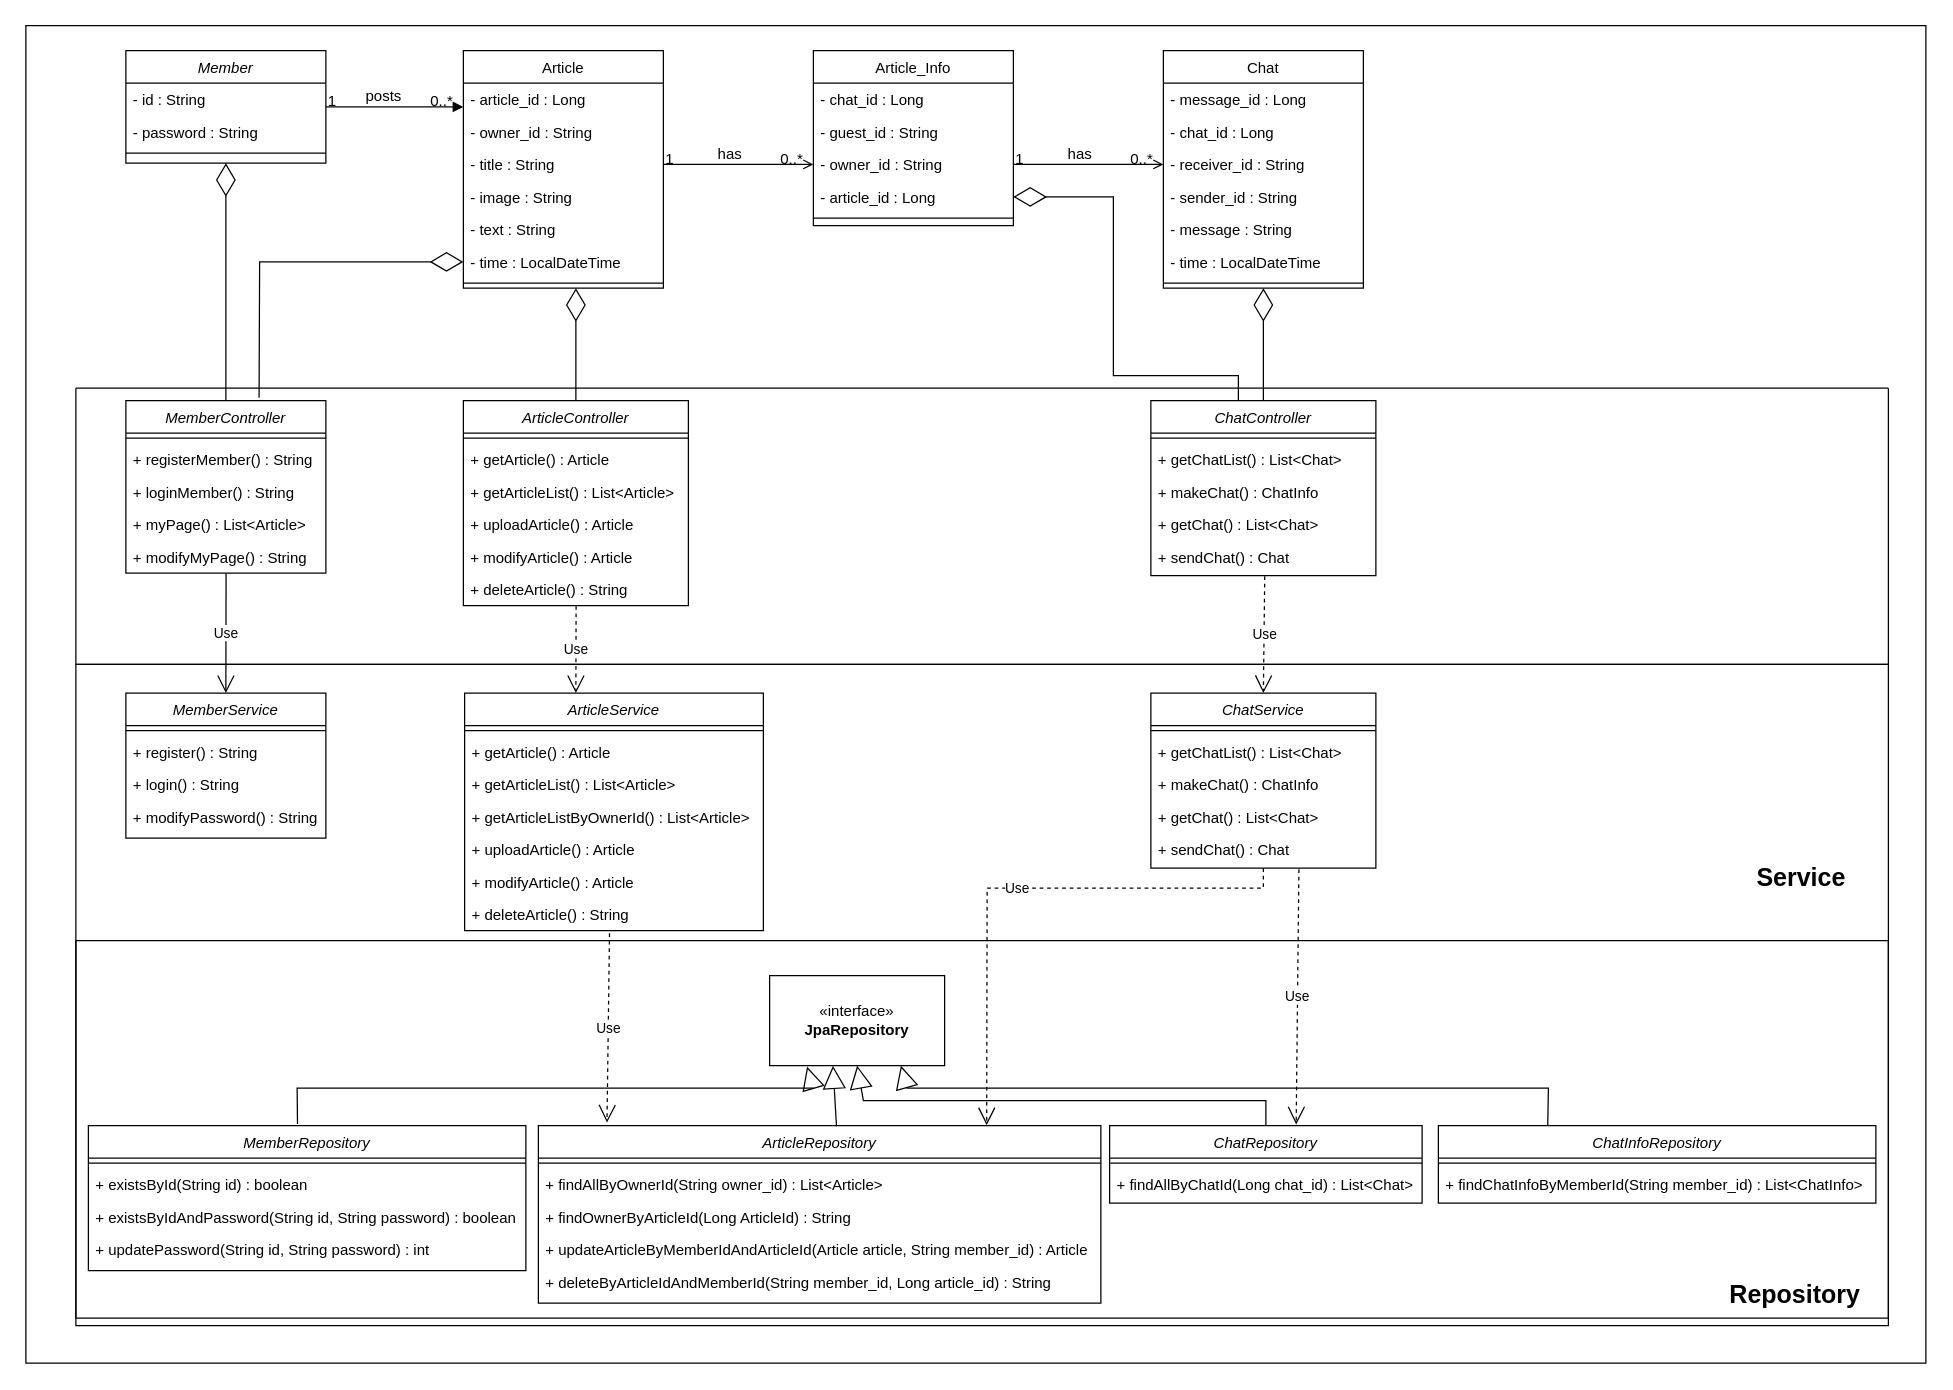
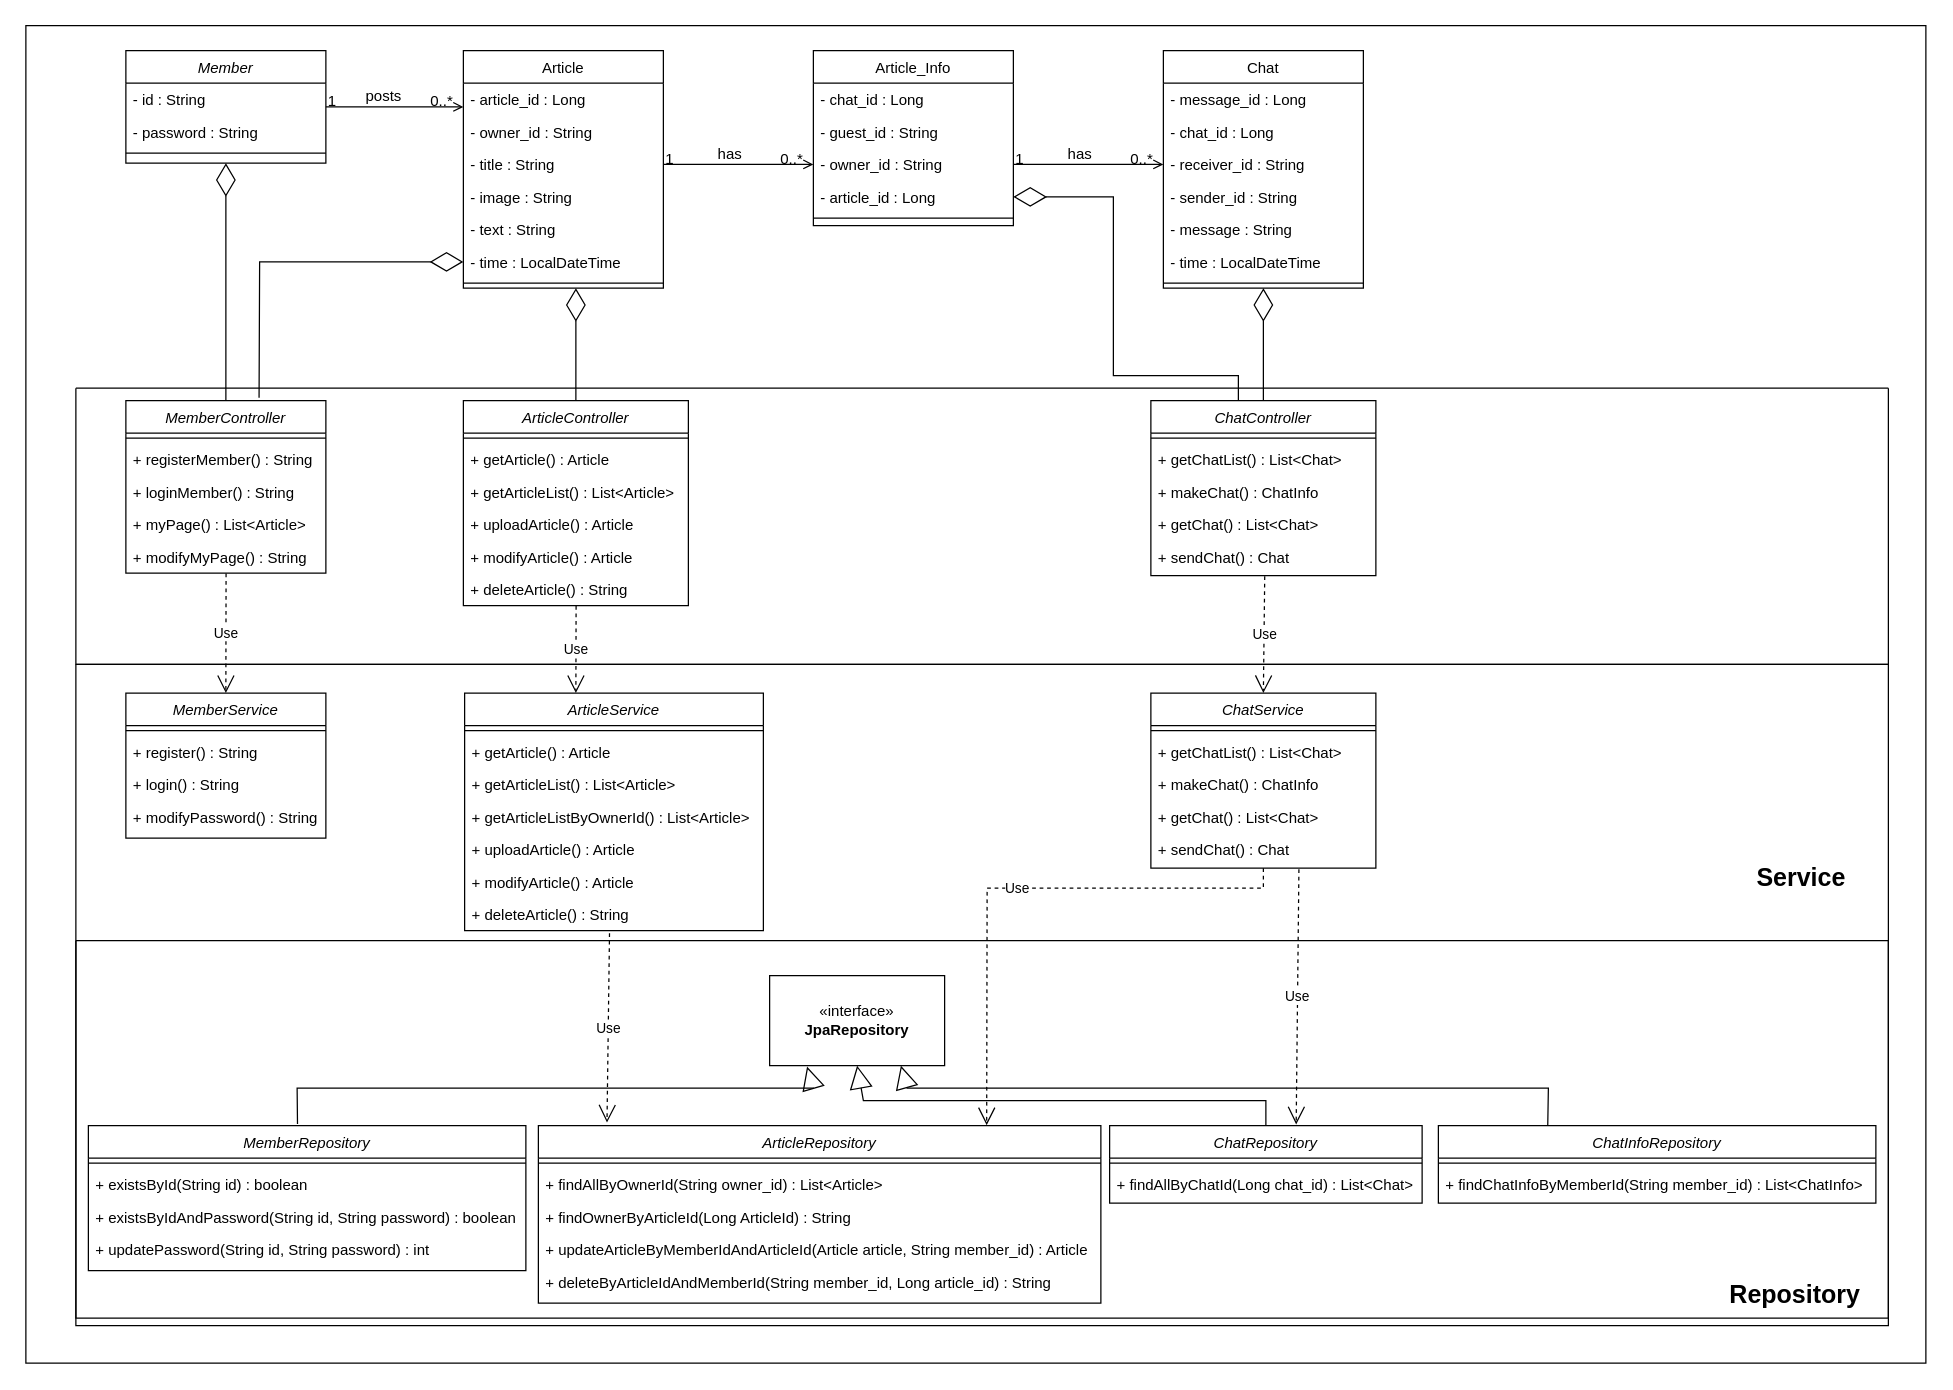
edge "Member" -> "Article": arrowhead block -> open
edge "+ modifyMyPage() : String" -> "MemberService": style solid -> dashed
edge "ArticleRepository" -> "«interface» JpaRepository": removed
